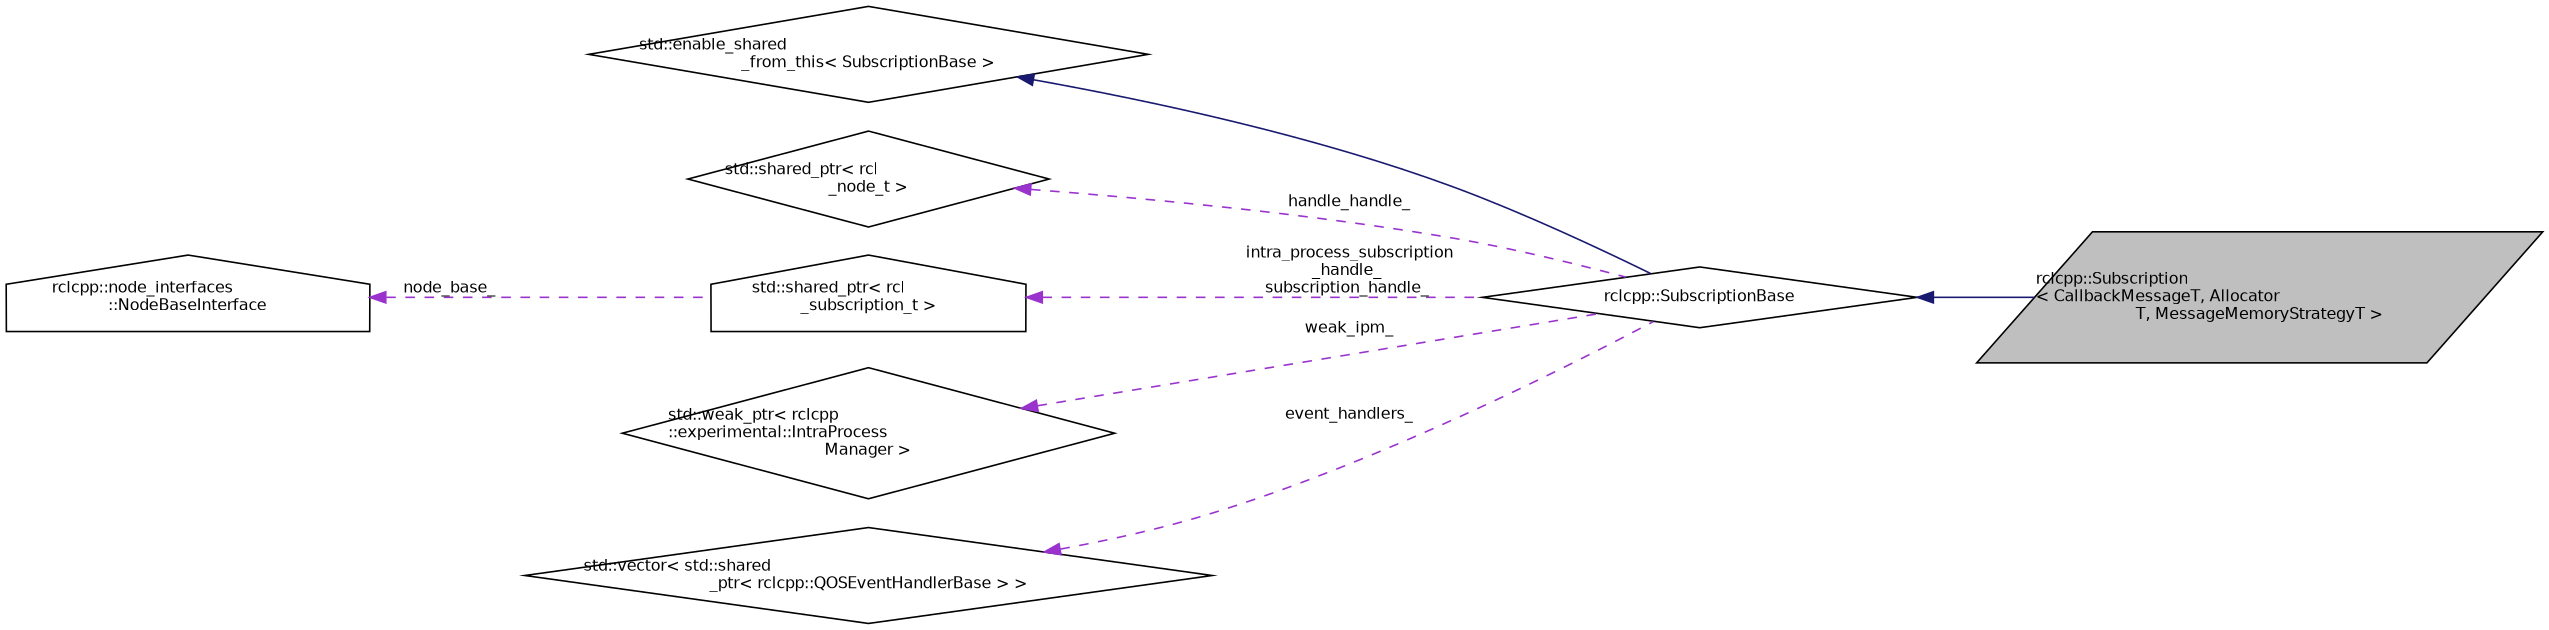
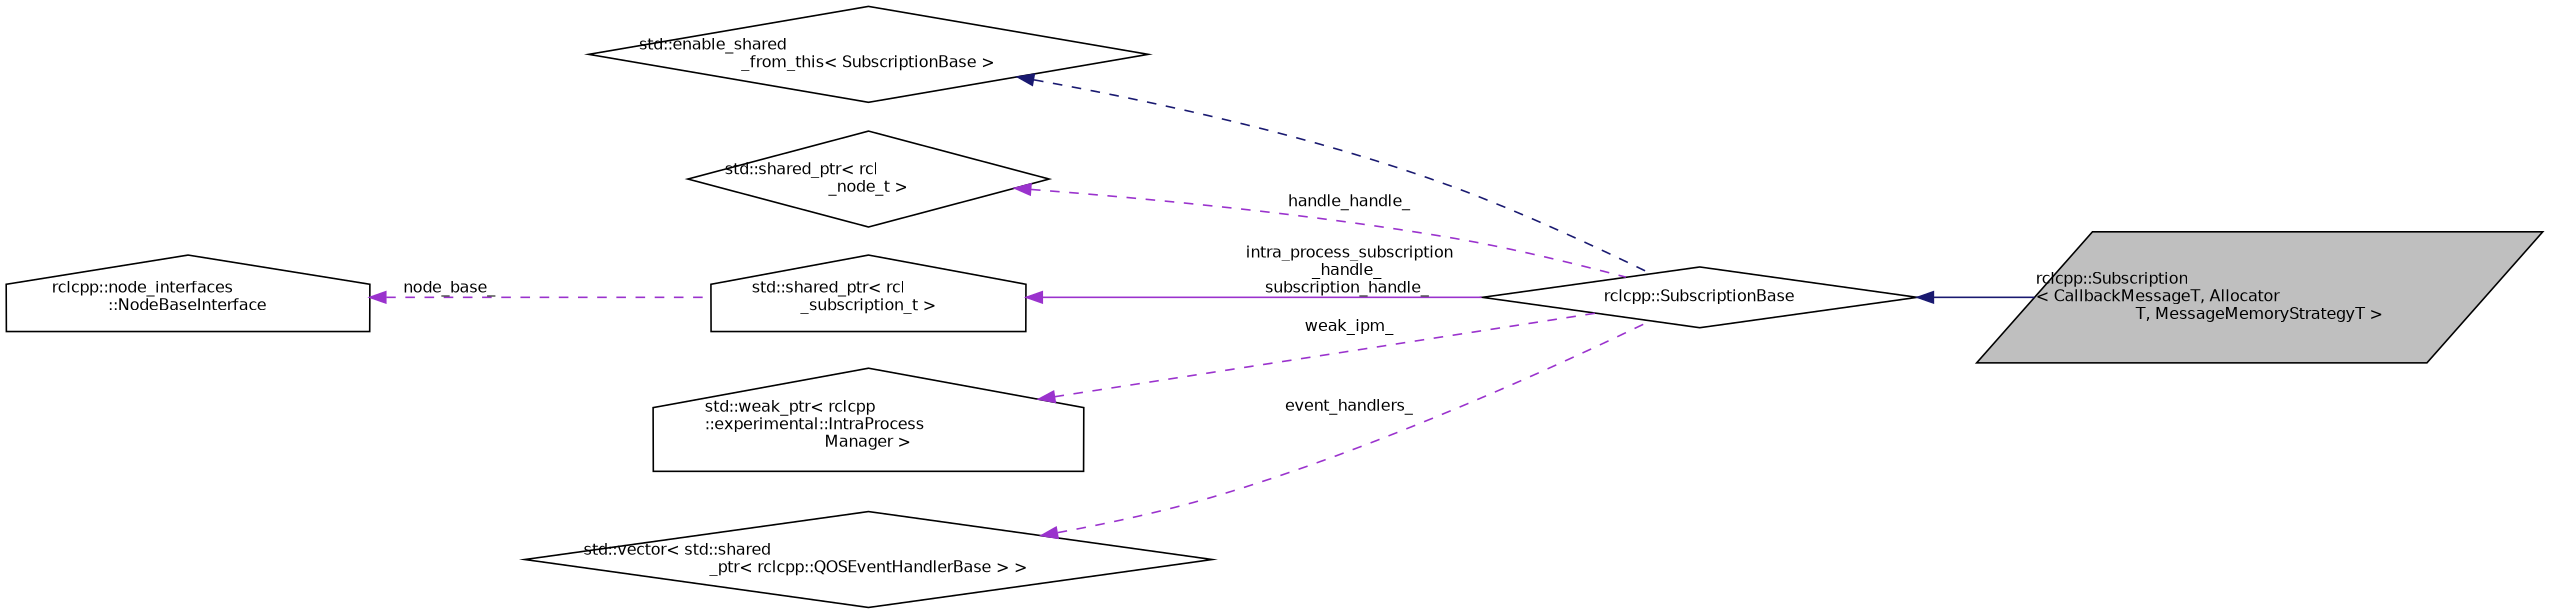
edge "rclcpp::SubscriptionBase" -> "std::enable_shared _from_this< SubscriptionBase >": style solid -> dashed
edge "rclcpp::SubscriptionBase" -> "std::shared_ptr< rcl _subscription_t >": style dashed -> solid
node "std::weak_ptr< rclcpp ::experimental::IntraProcess Manager >": shape diamond -> house
